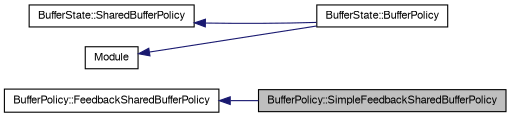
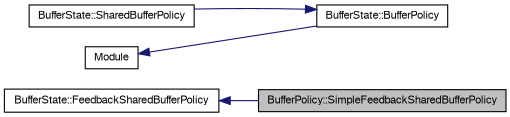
edge "BufferState::BufferPolicy" -> "BufferState::SharedBufferPolicy": reversed
node "BufferPolicy::FeedbackSharedBufferPolicy": label "BufferPolicy::FeedbackSharedBufferPolicy" -> "BufferState::FeedbackSharedBufferPolicy"
